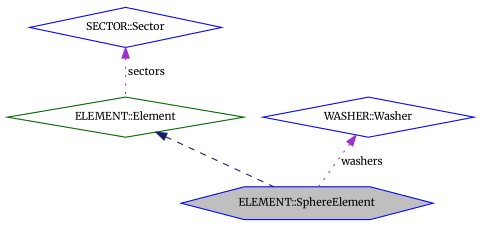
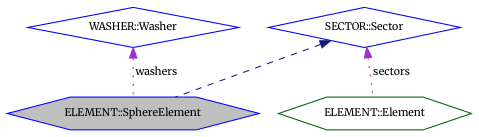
node "ELEMENT::Element": shape diamond -> hexagon
edge "ELEMENT::SphereElement" -> "ELEMENT::Element": now "ELEMENT::SphereElement" -> "SECTOR::Sector"
